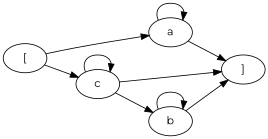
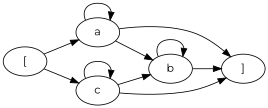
edge "a" -> "b": added
